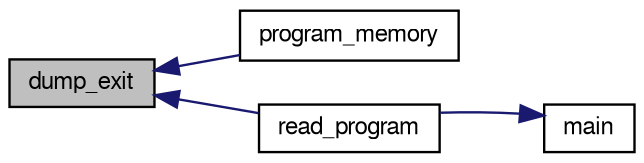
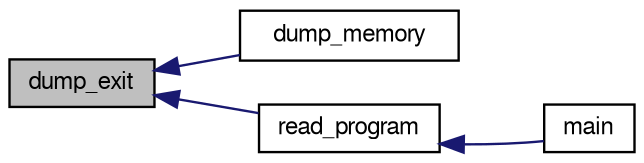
node "program_memory": label "program_memory" -> "dump_memory"
edge "read_program" -> "main": reversed
